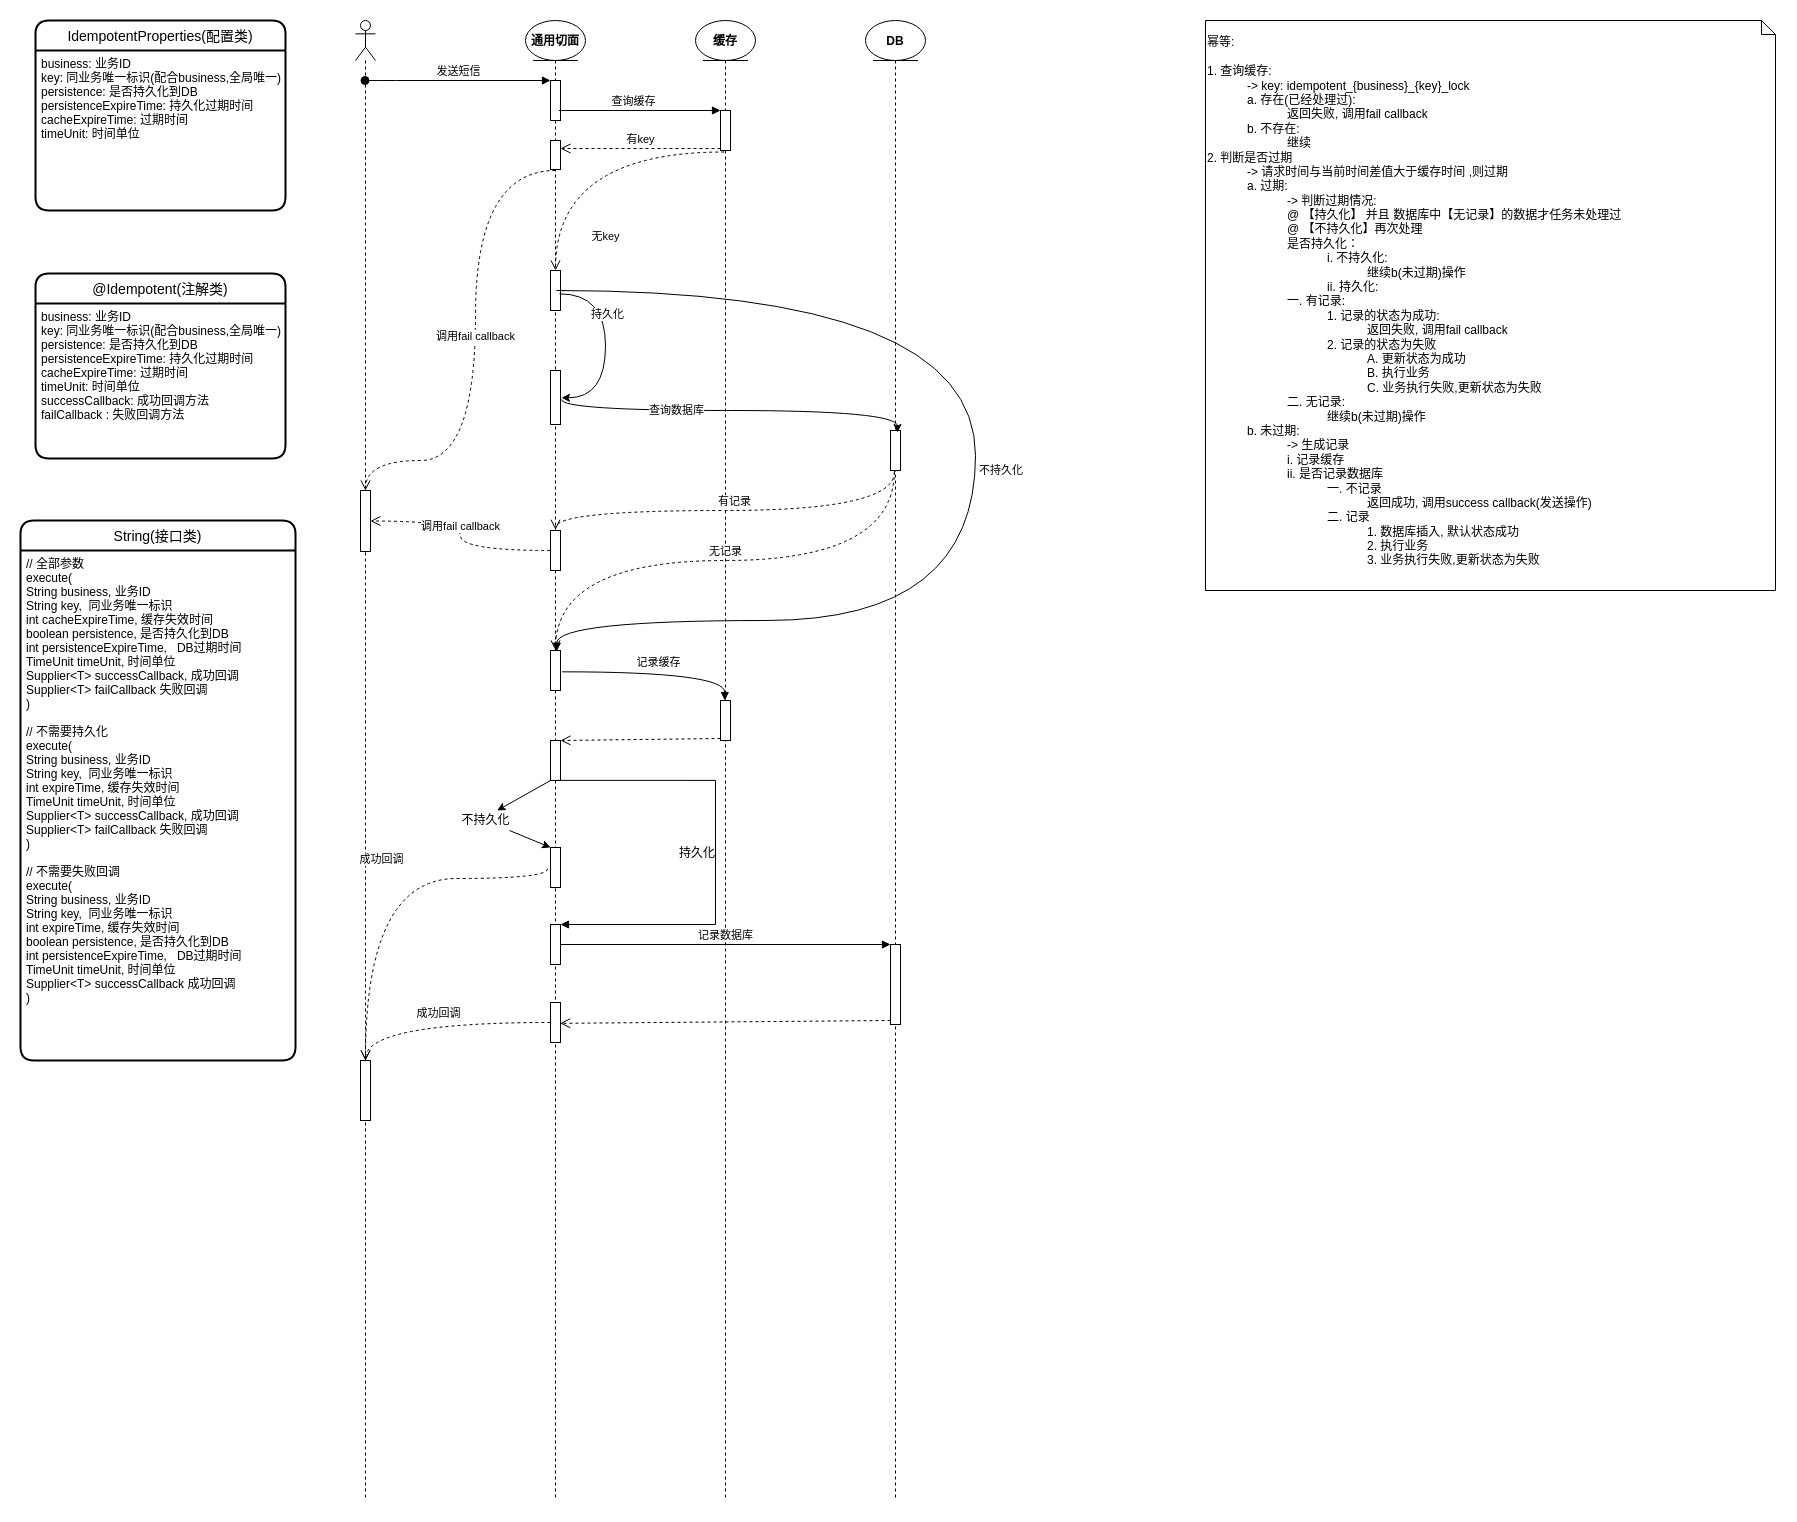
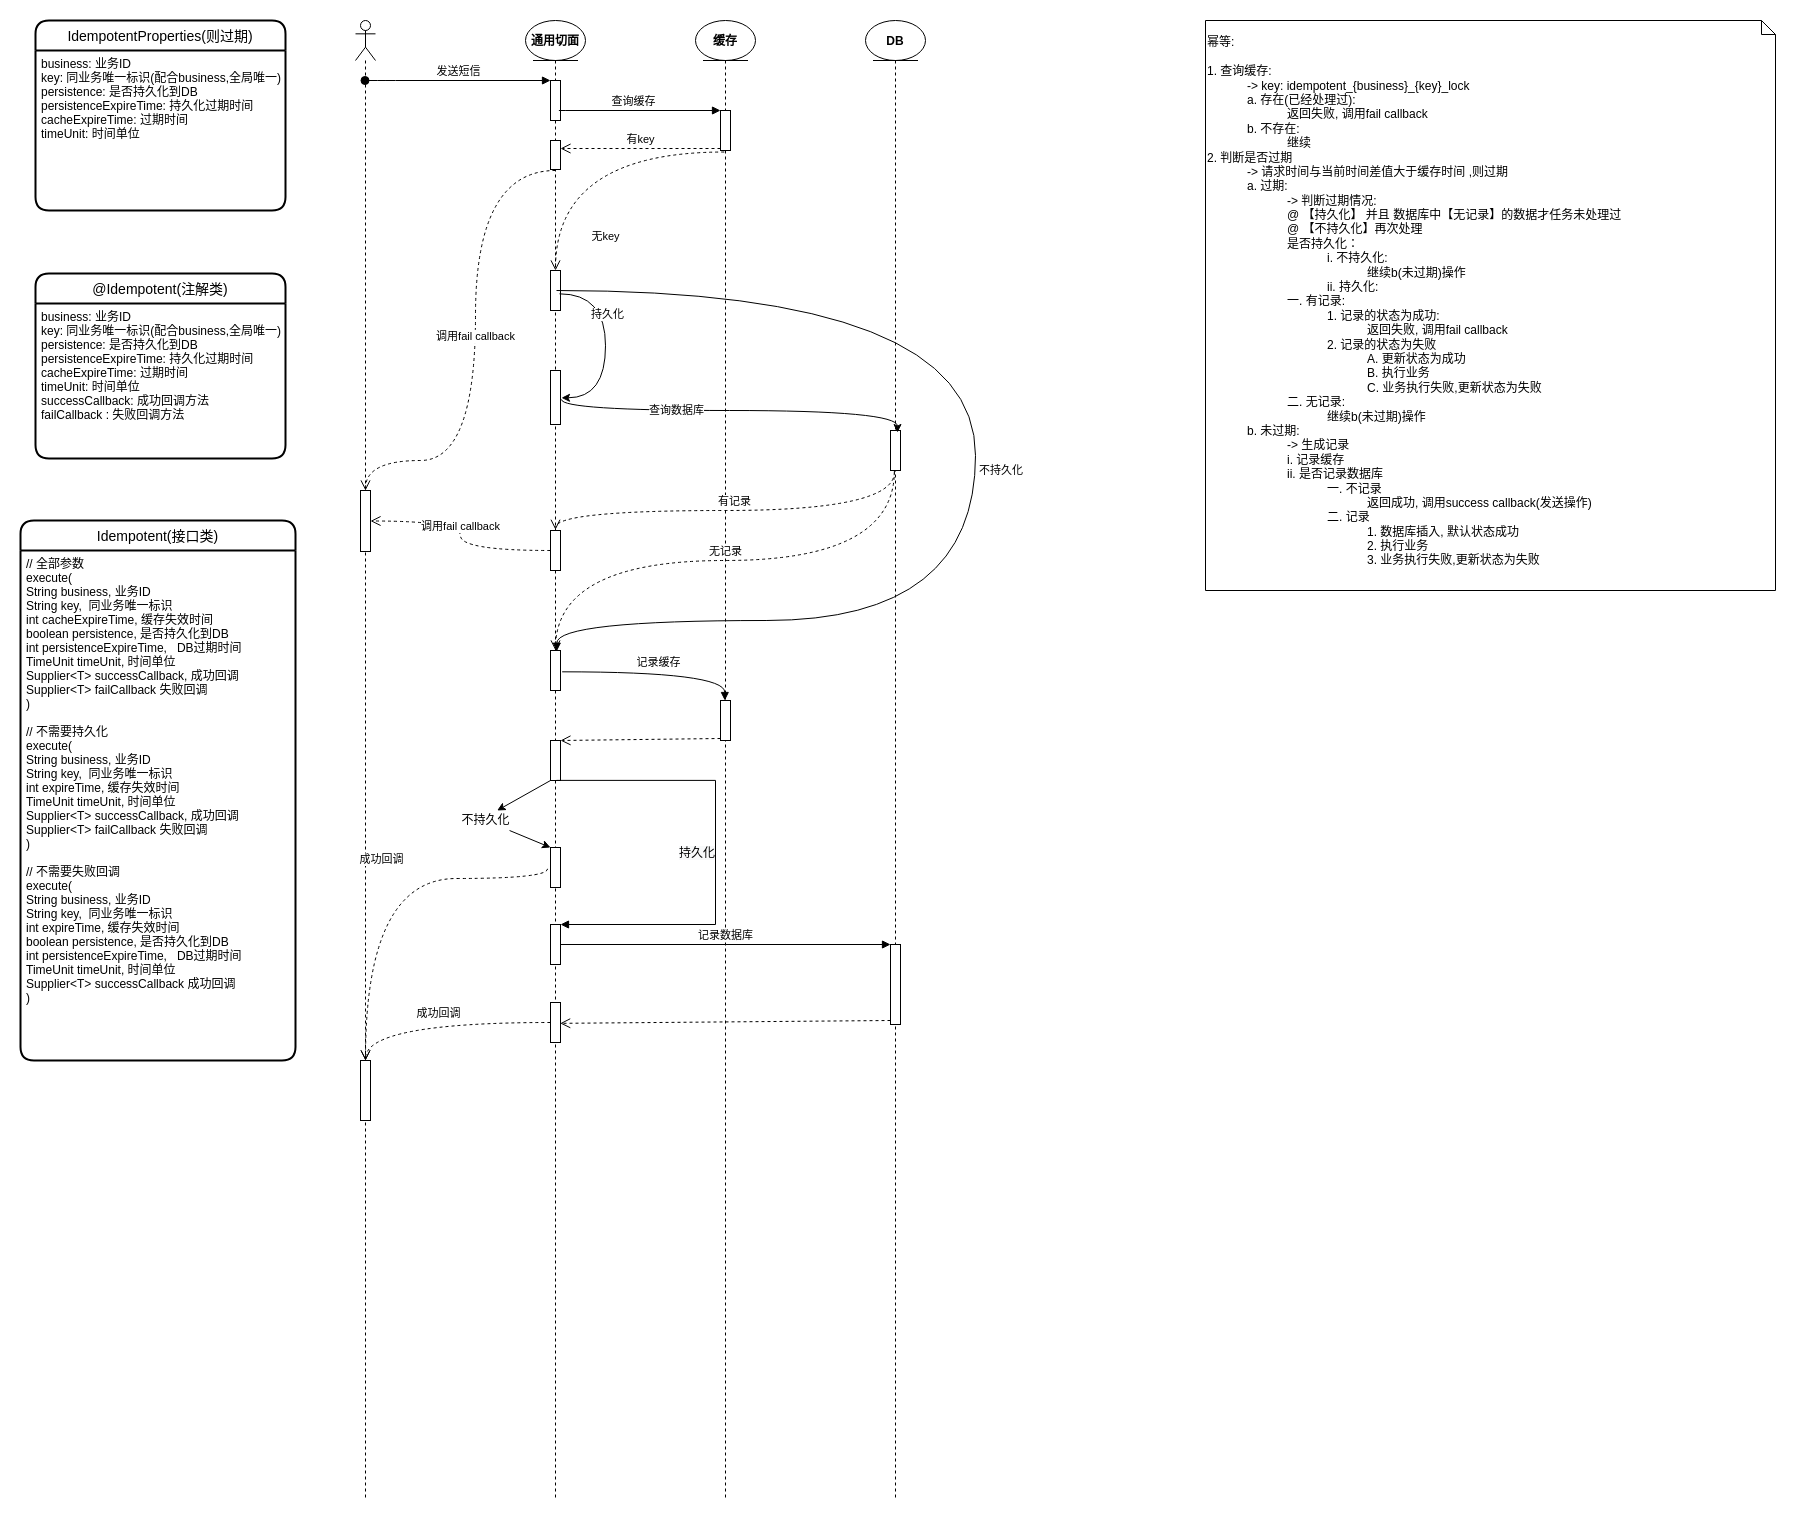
node "IdempotentProperties(配置类)": label "IdempotentProperties(配置类)" -> "IdempotentProperties(则过期)"
node "String(接口类)": label "String(接口类)" -> "Idempotent(接口类)"
